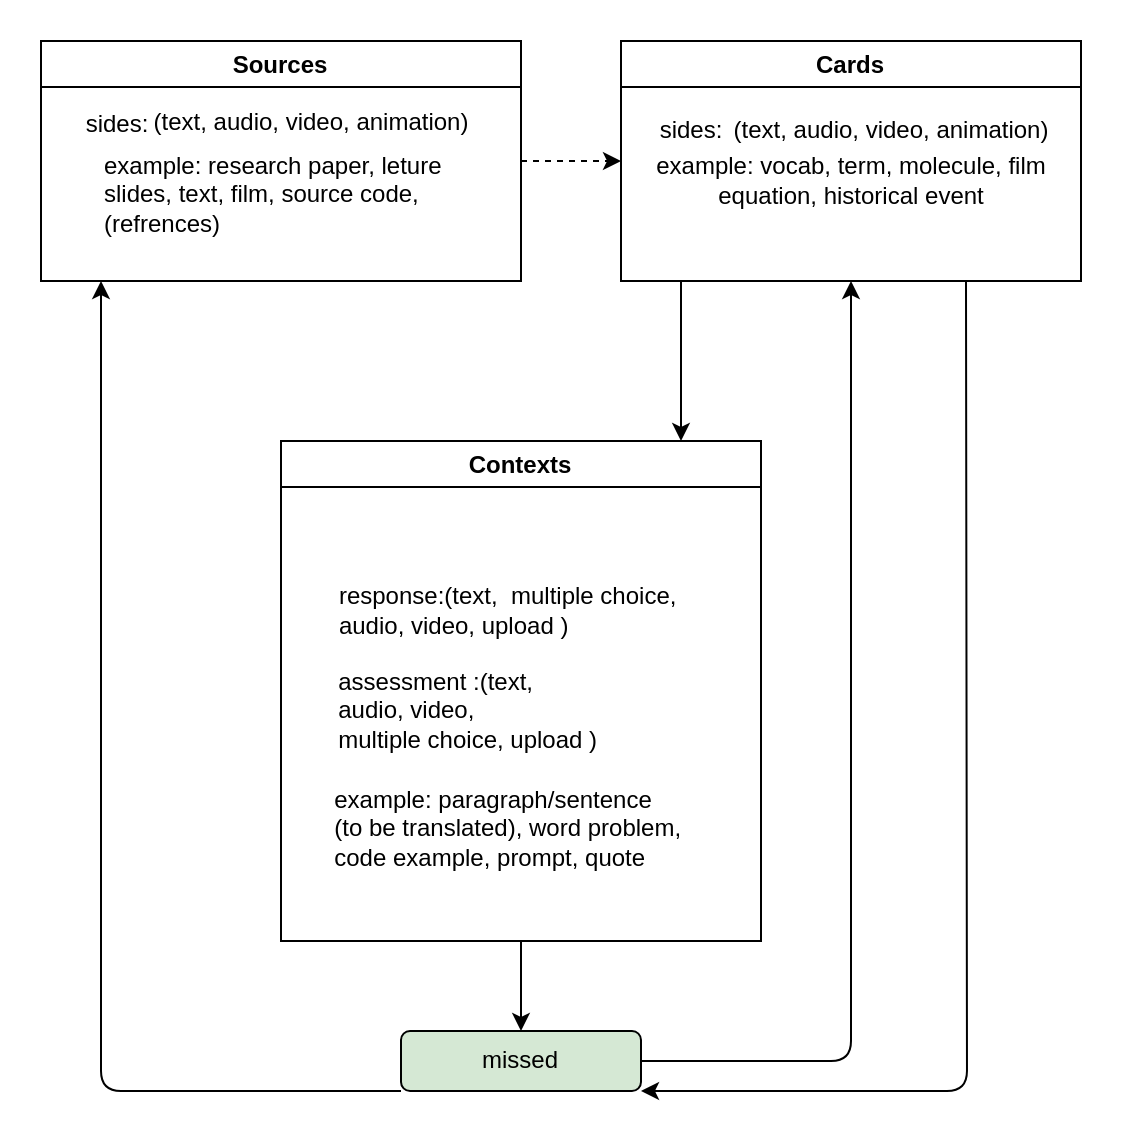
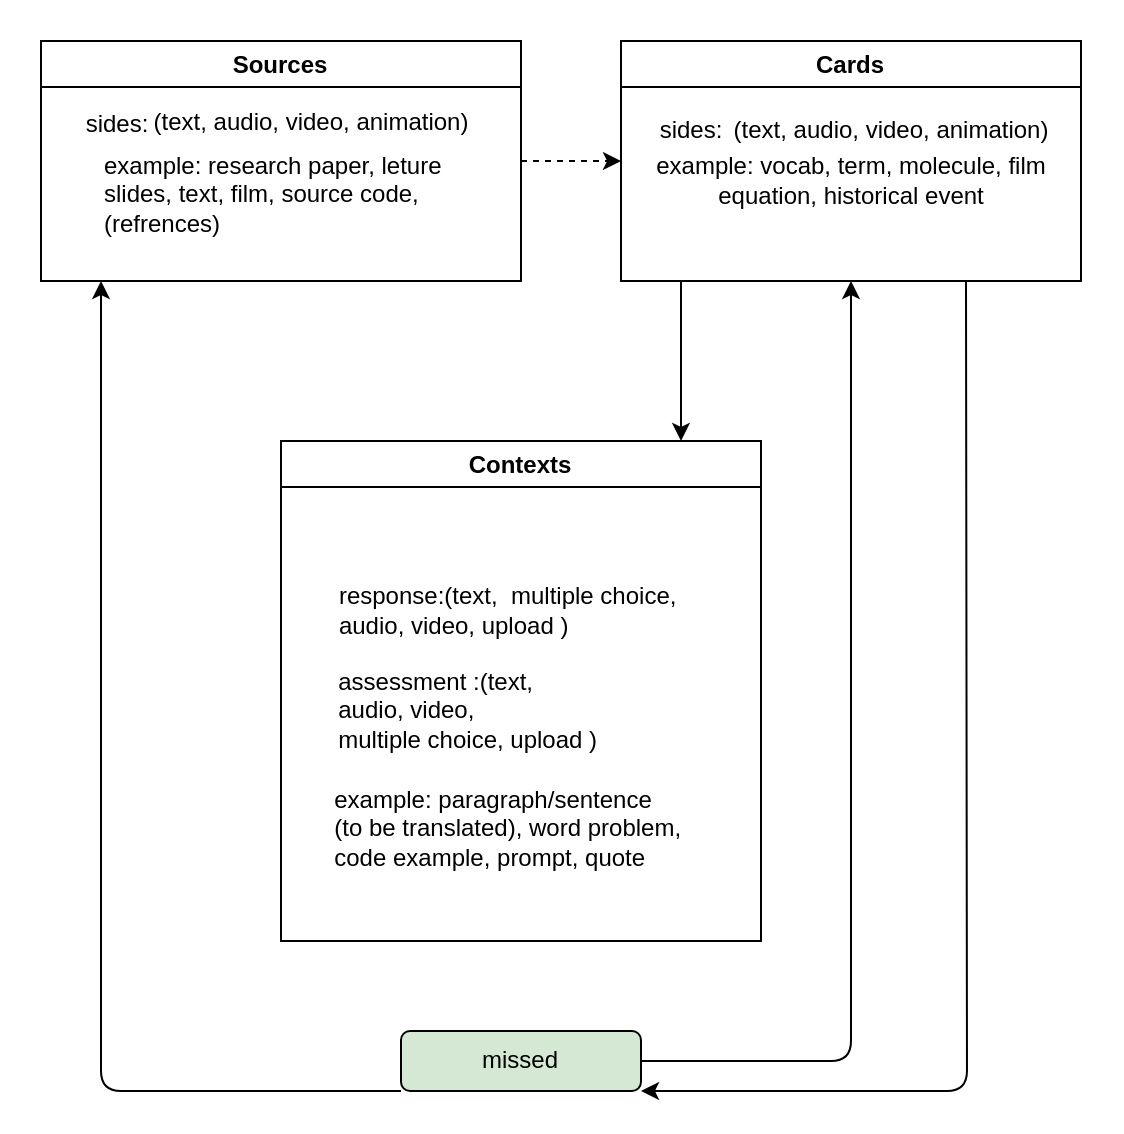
edge "Contexts" -> "missed": removed
